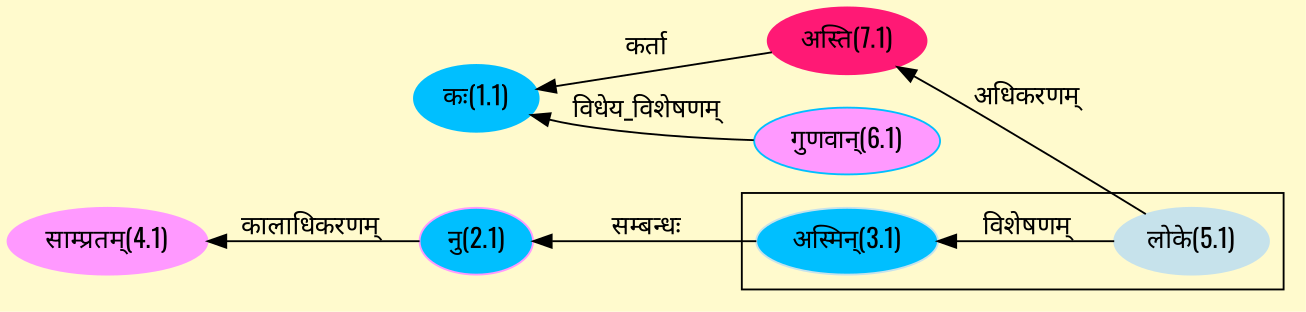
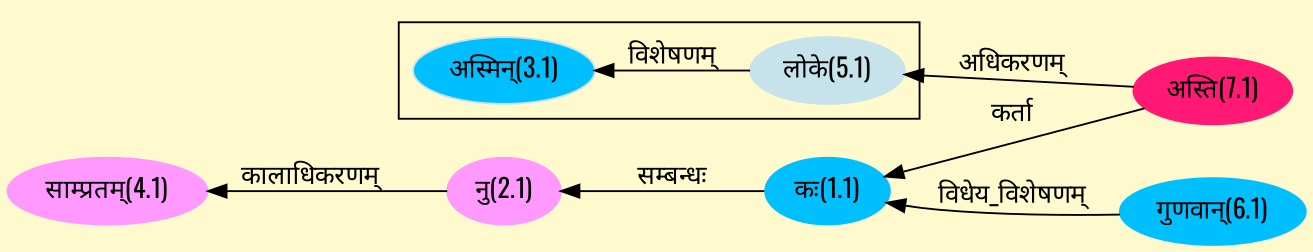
node "गुणवान्(6.1)": fillcolor #ff99ff -> #00bfff
edge "लोके(5.1)" -> "अस्ति(7.1)": reversed
node "नु(2.1)": fillcolor #00bfff -> #ff99ff
edge "अस्मिन्(3.1)" -> "नु(2.1)": now "कः(1.1)" -> "नु(2.1)"
